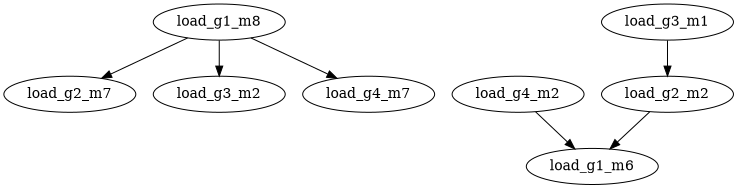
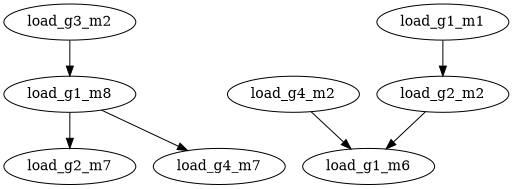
node "load_g3_m1": label "load_g3_m1" -> "load_g1_m1"
edge "load_g1_m8" -> "load_g3_m2": reversed
